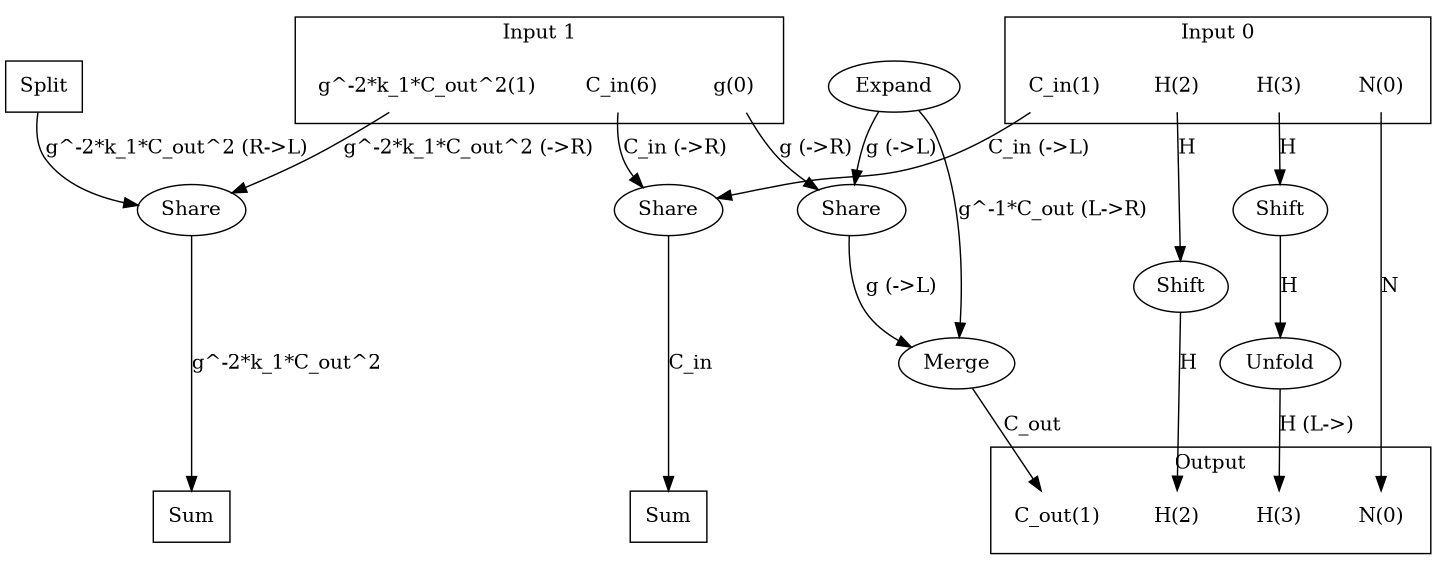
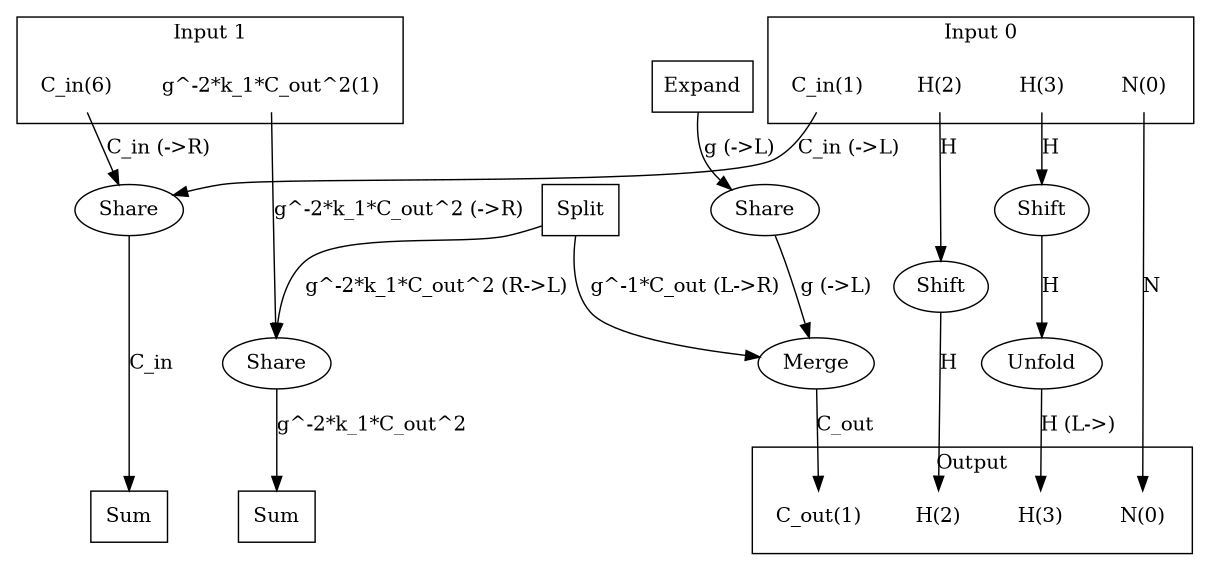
node "g(0)": removed
node "Expand": shape ellipse -> box
edge "Expand" -> "Merge": now "Split" -> "Merge"
